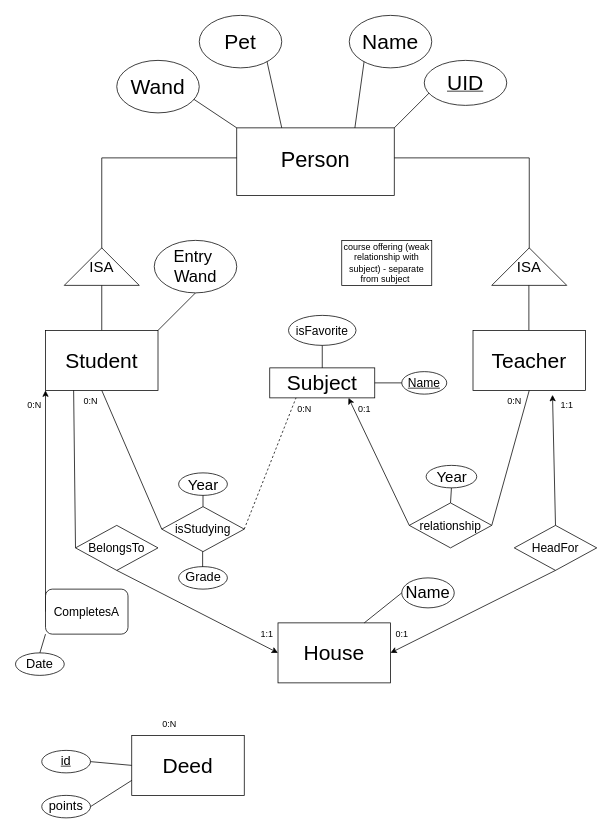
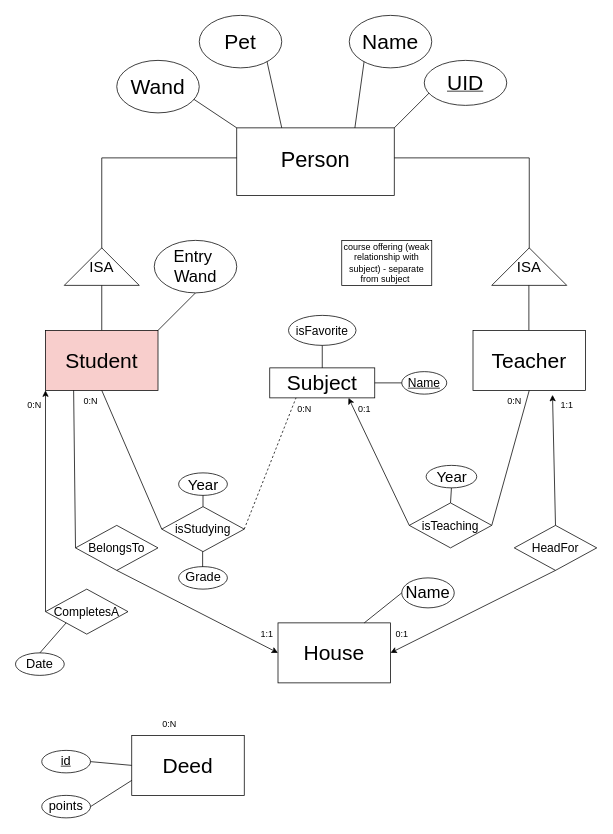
node "Student": fillcolor #ffffff -> #f8cecc
node "relationship": label "relationship" -> "isTeaching"
node "CompletesA": shape rounded rectangle -> diamond
